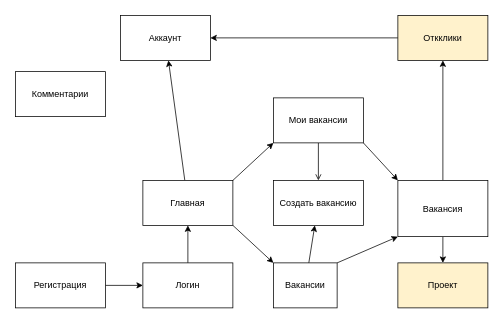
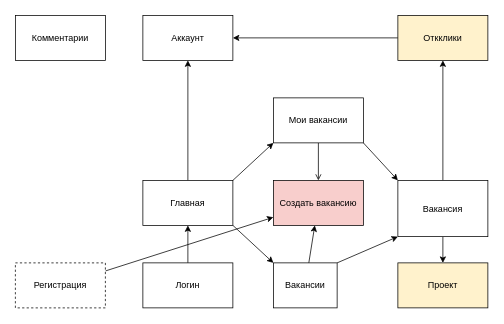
node "Аккаунт": moved (165, 38) -> (188, 38)
node "Комментарии": moved (60, 94) -> (60, 38)
node "Создать вакансию": fillcolor #ffffff -> #f8cecc
node "Регистрация": style solid -> dashed
edge "Регистрация" -> "Логин": now "Регистрация" -> "Создать вакансию"
